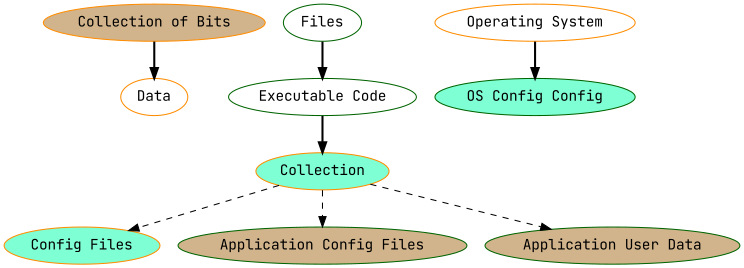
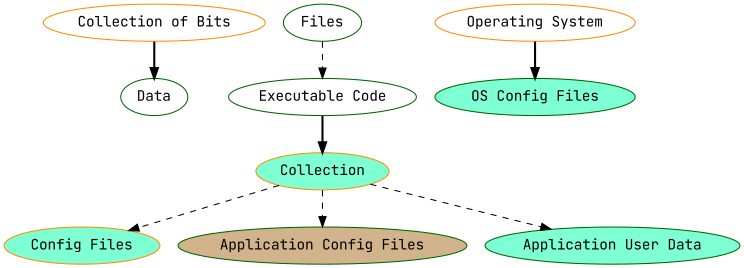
node "Collection of Bits": fillcolor tan -> white
edge "Files" -> "Executable Code": style bold -> dashed
node "Data": color darkorange -> darkgreen
node "OS Config Config": label "OS Config Config" -> "OS Config Files"
node "Application User Data": fillcolor tan -> aquamarine
